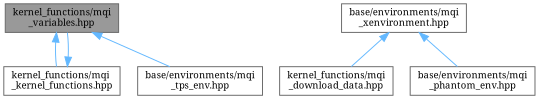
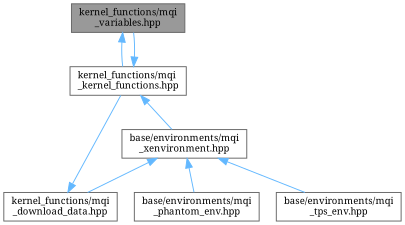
edge "base/environments/mqi _tps_env.hpp" -> "kernel_functions/mqi _variables.hpp": now "base/environments/mqi _tps_env.hpp" -> "base/environments/mqi _xenvironment.hpp"
edge "base/environments/mqi _xenvironment.hpp" -> "kernel_functions/mqi _kernel_functions.hpp": added
edge "kernel_functions/mqi _kernel_functions.hpp" -> "kernel_functions/mqi _download_data.hpp": added
